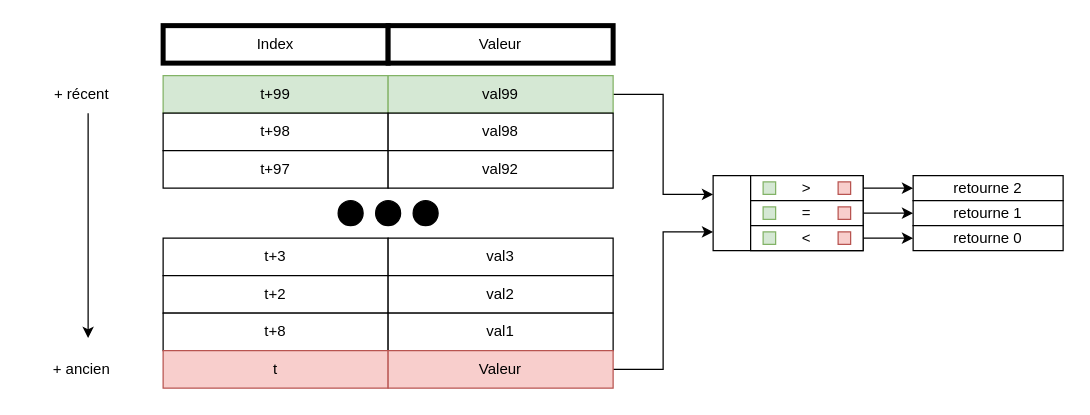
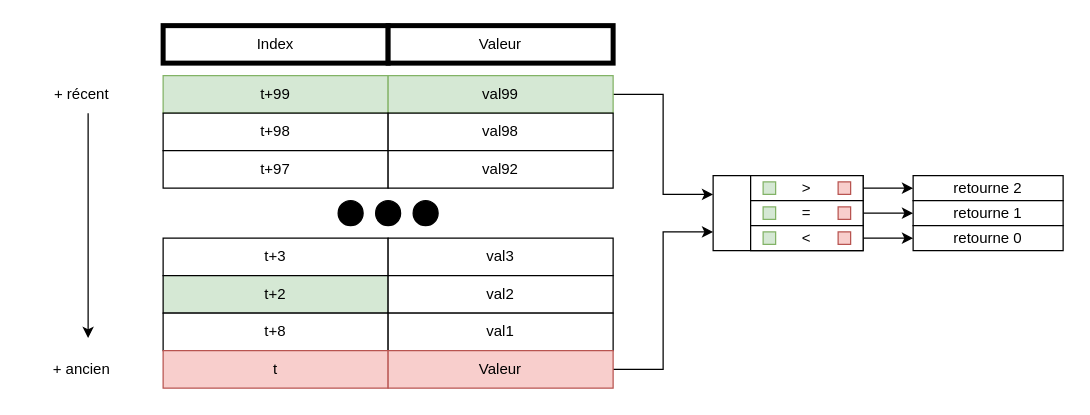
node "t+2": fillcolor #ffffff -> #d5e8d4
